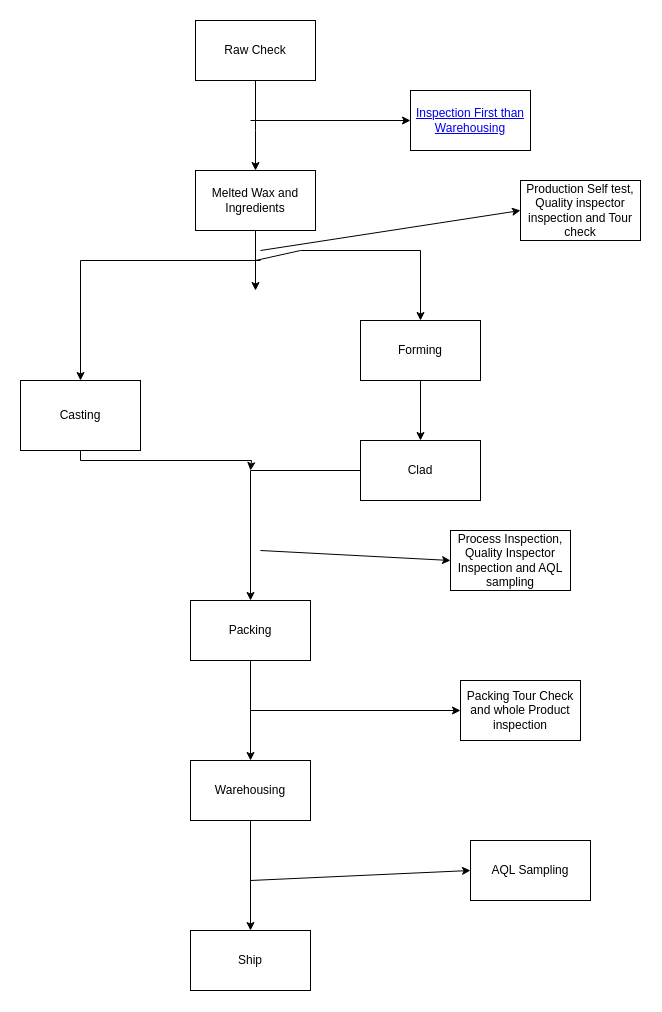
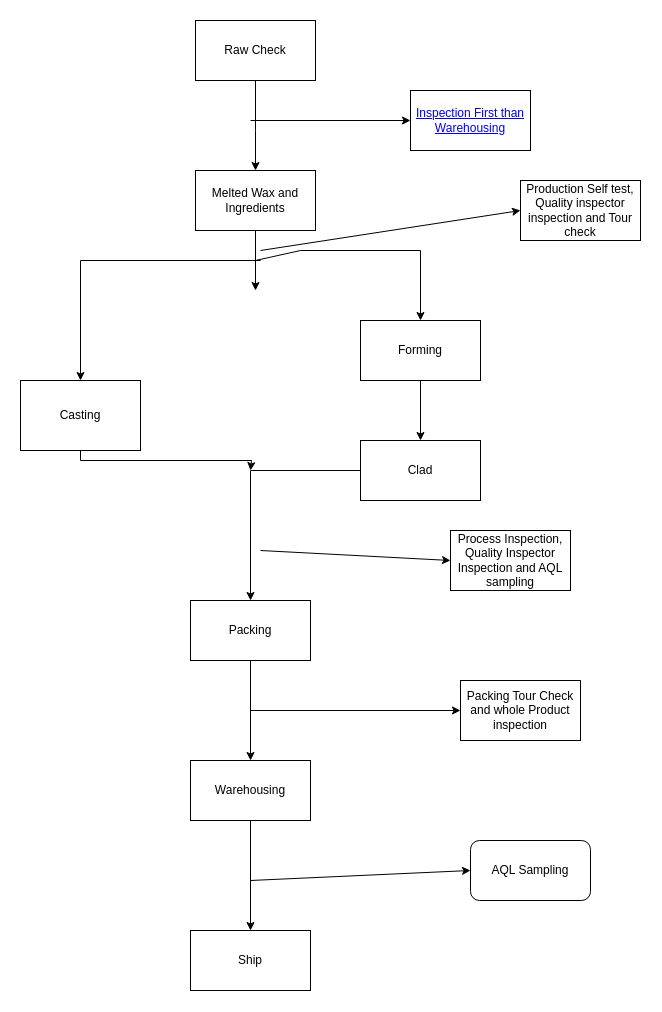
node "AQL Sampling": shape rectangle -> rounded rectangle
